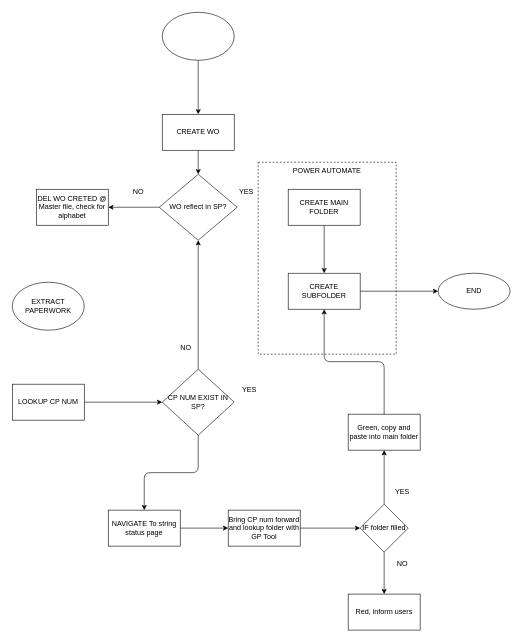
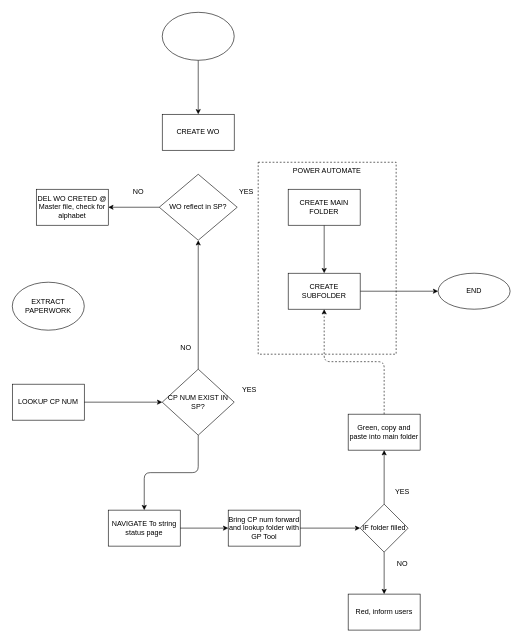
edge "CREATE WO" -> "WO reflect in SP?": removed
edge "Green, copy and paste into main folder" -> "CREATE SUBFOLDER": style solid -> dashed
